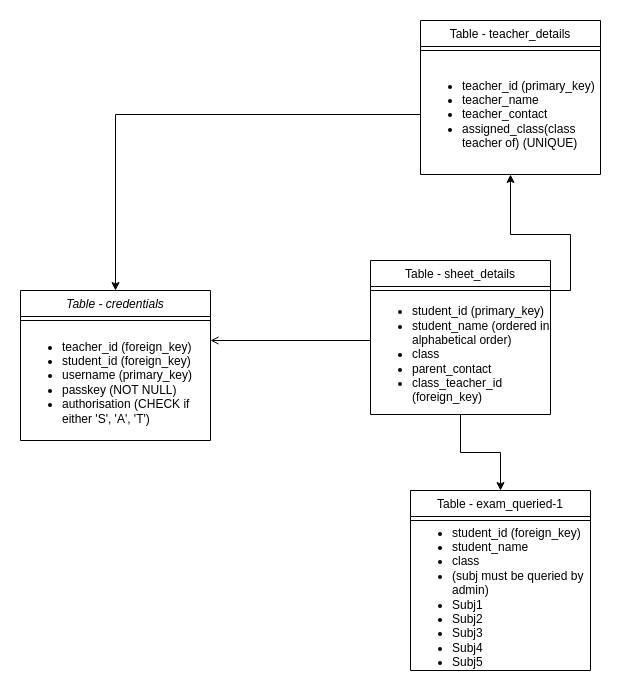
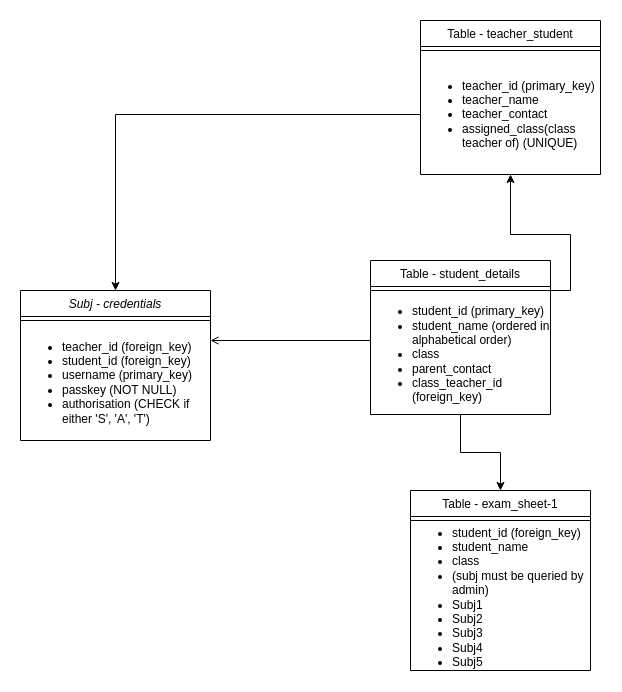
node "Table - teacher_details": label "Table - teacher_details" -> "Table - teacher_student"
node "Table - sheet_details": label "Table - sheet_details" -> "Table - student_details"
node "Table - credentials": label "Table - credentials" -> "Subj - credentials"
node "Table - exam_queried-1": label "Table - exam_queried-1" -> "Table - exam_sheet-1"
